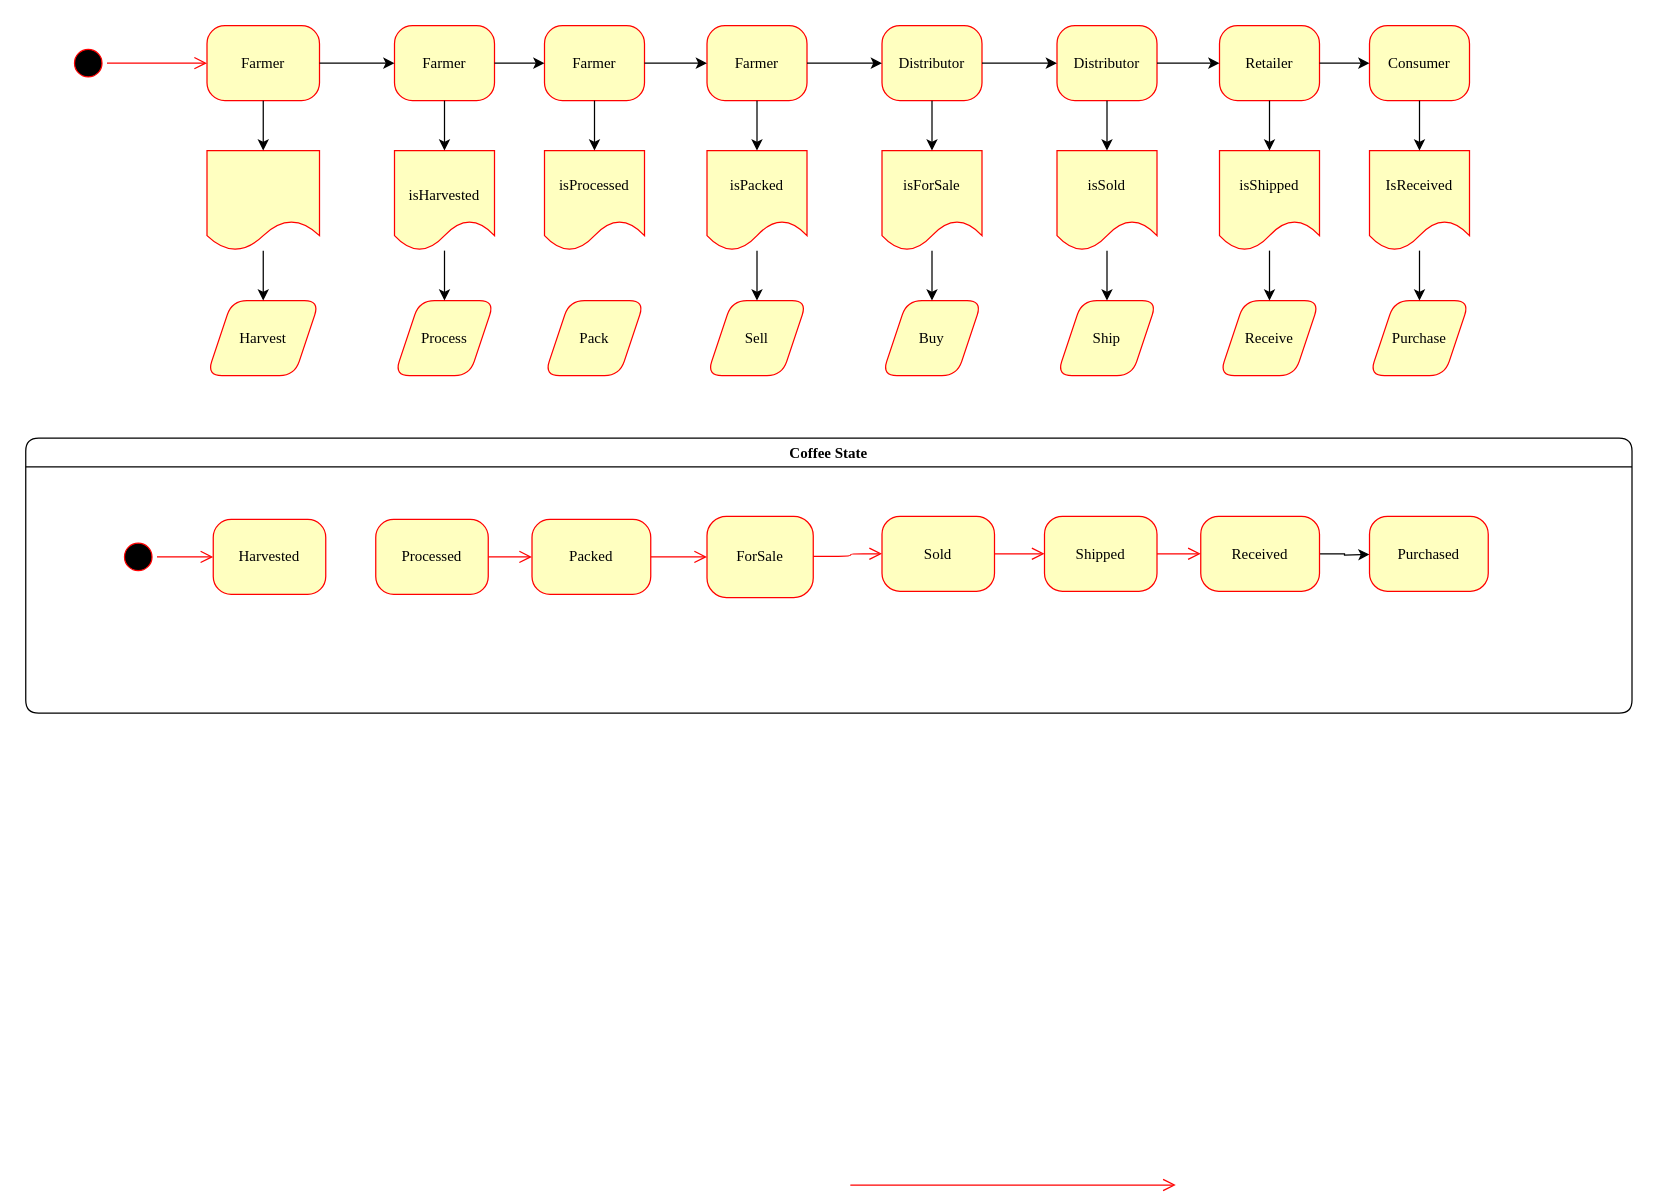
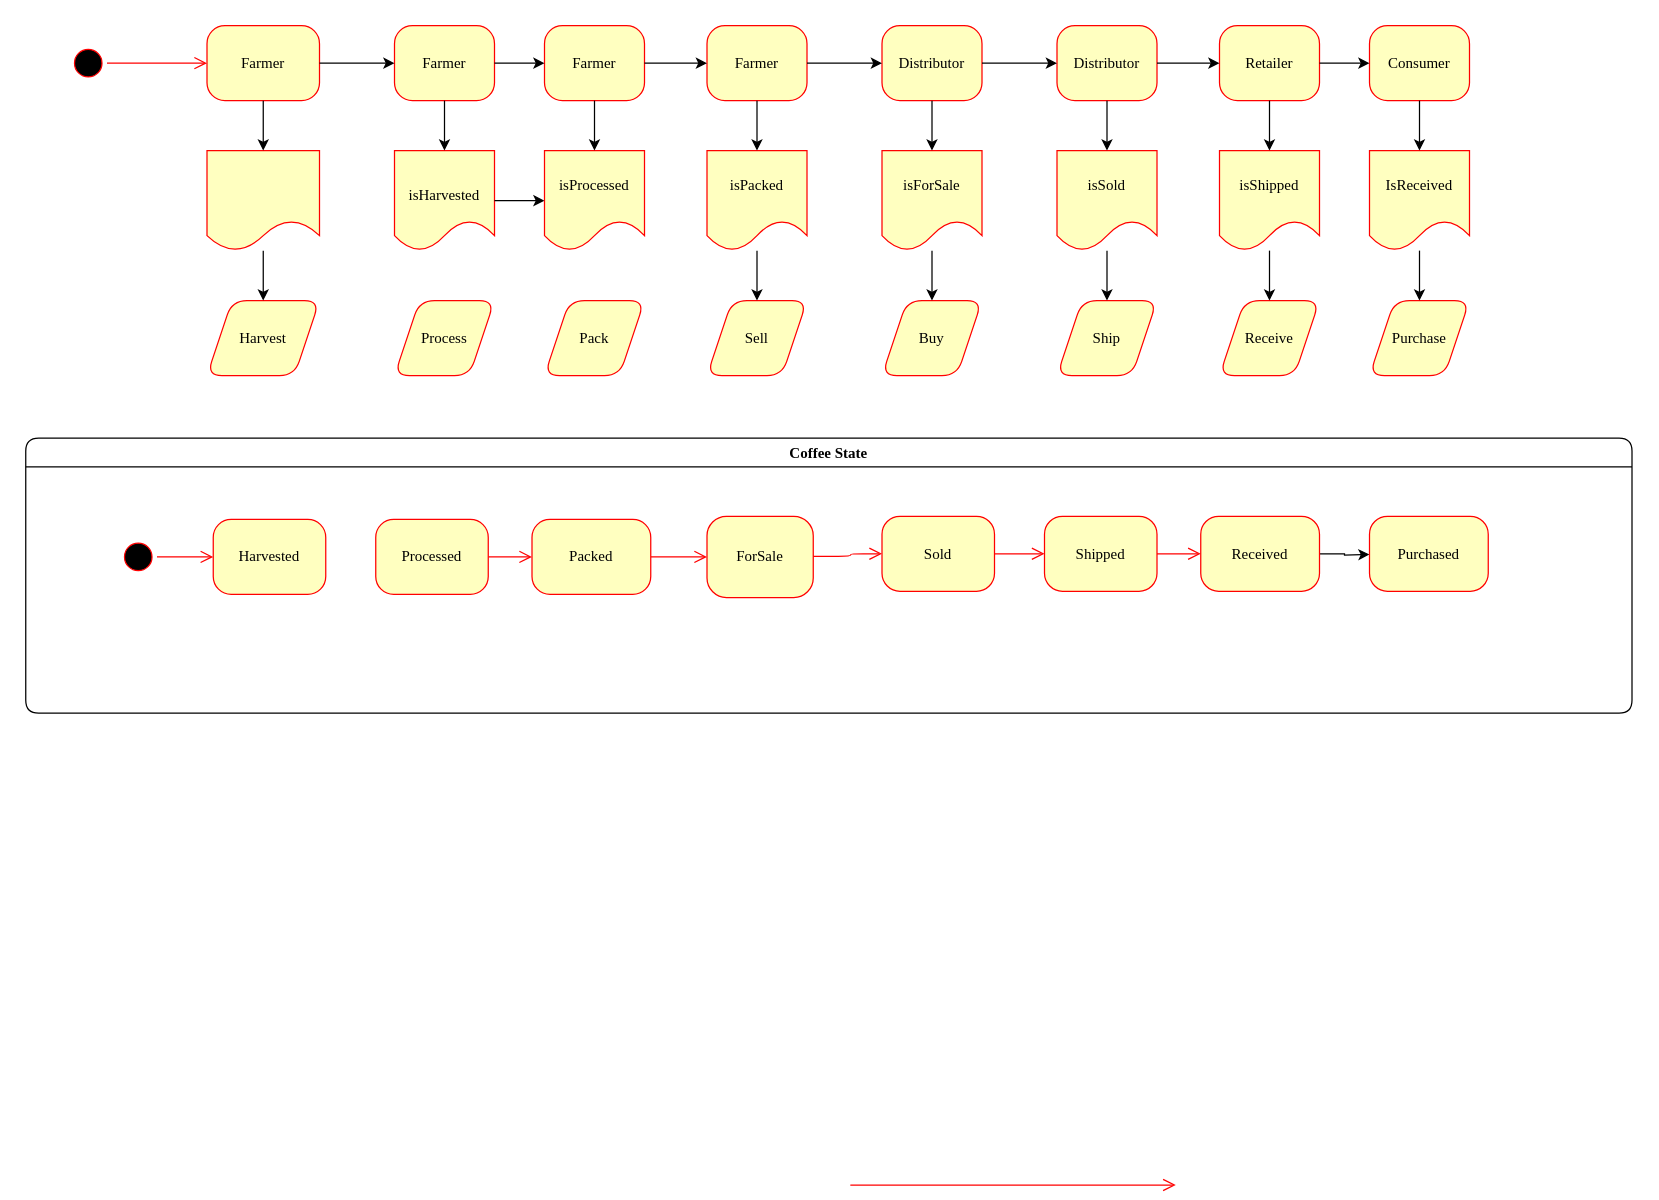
edge "isHarvested" -> "Process": now "isHarvested" -> "isProcessed"
